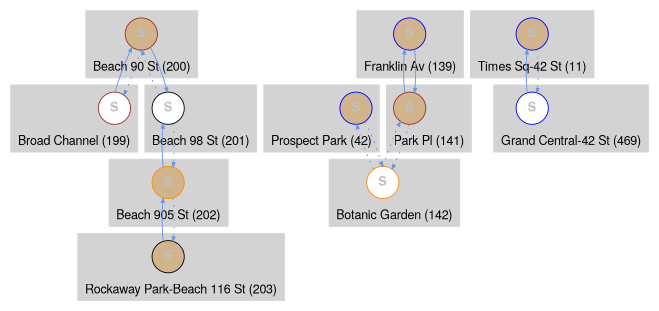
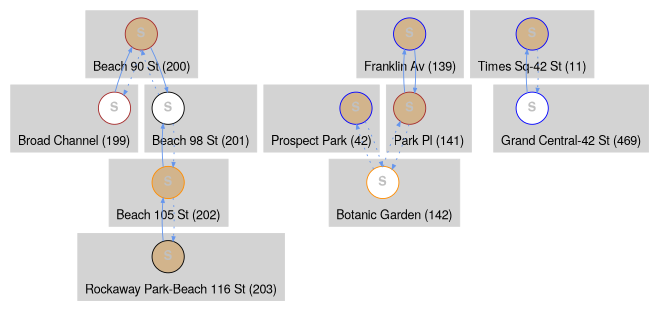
cluster "Beach 905 St (202)": label "Beach 905 St (202)" -> "Beach 105 St (202)"
